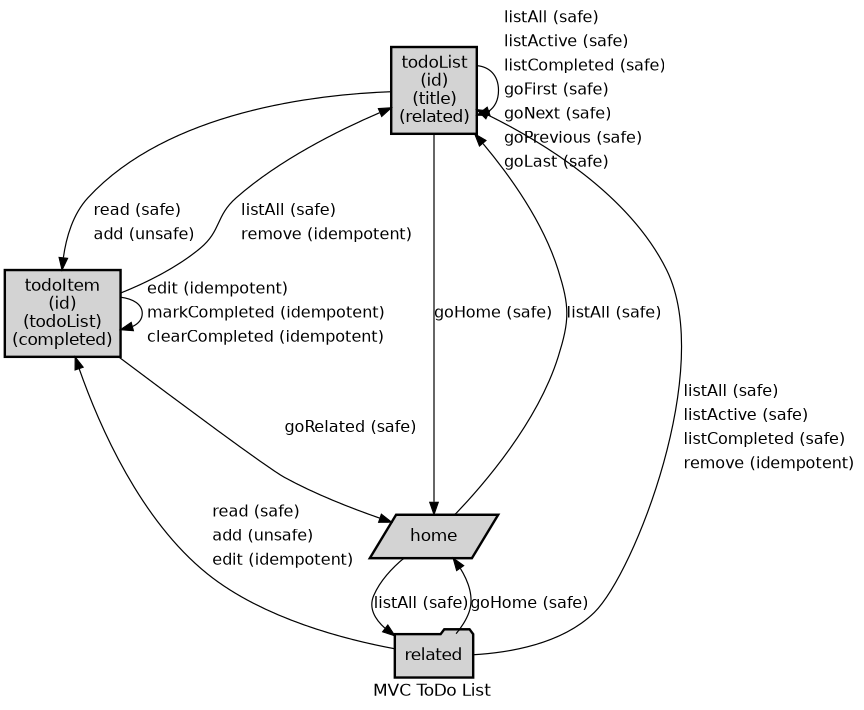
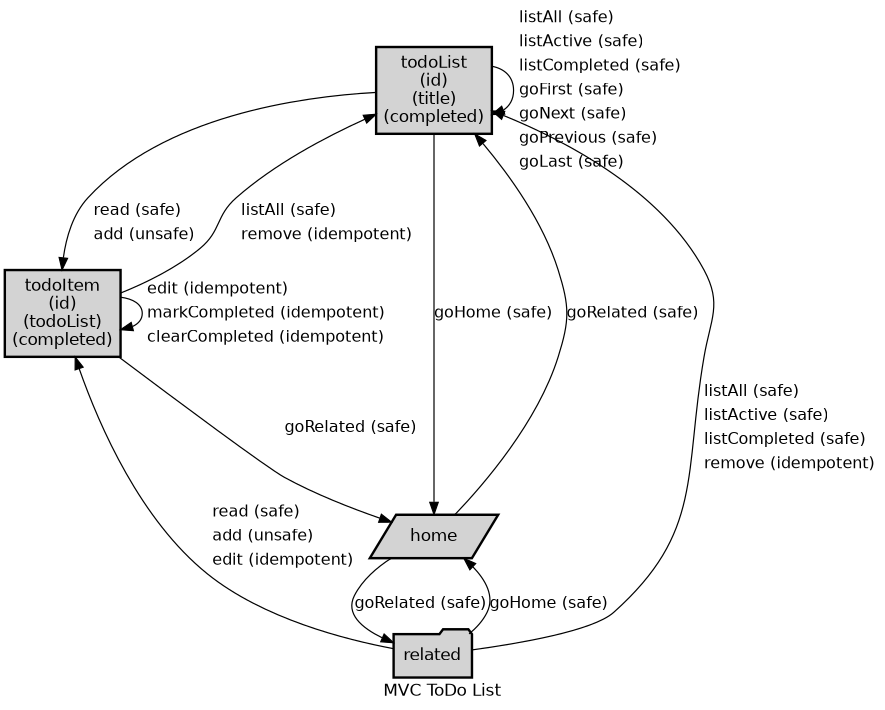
node "todoList": text "(related)" -> "(completed)"
edge "home" -> "todoList": label "listAll (safe)" -> "goRelated (safe)"
edge "home" -> "related": label "listAll (safe)" -> "goRelated (safe)"
